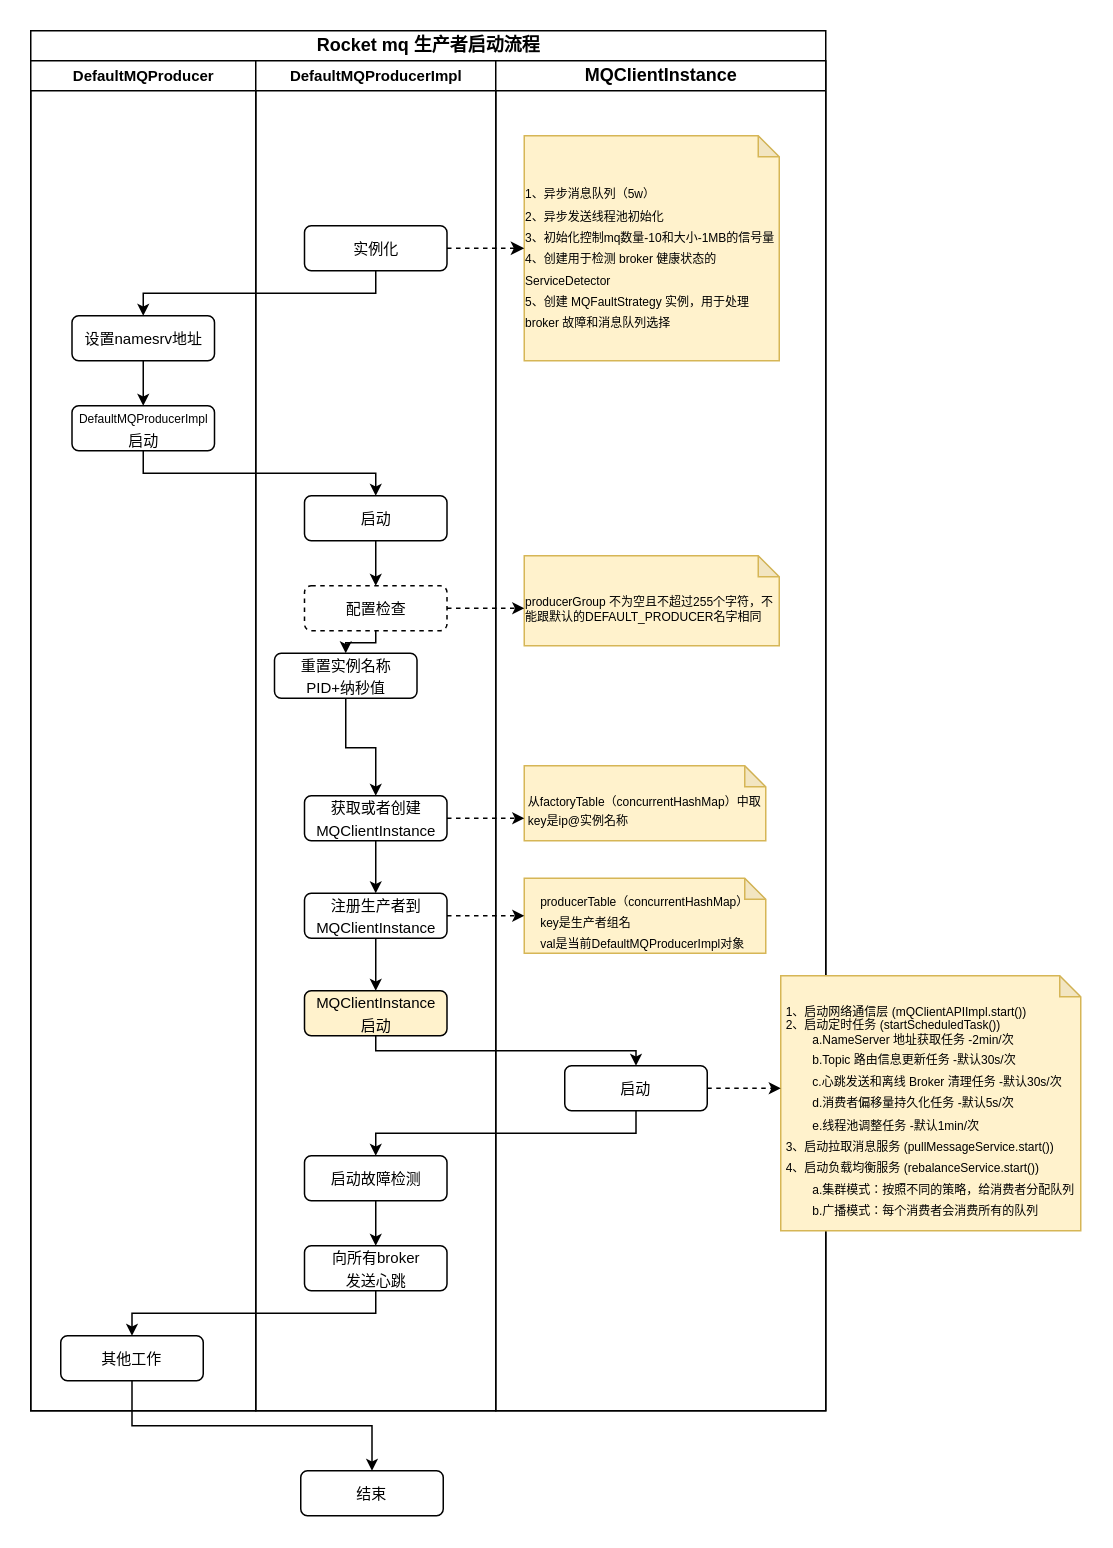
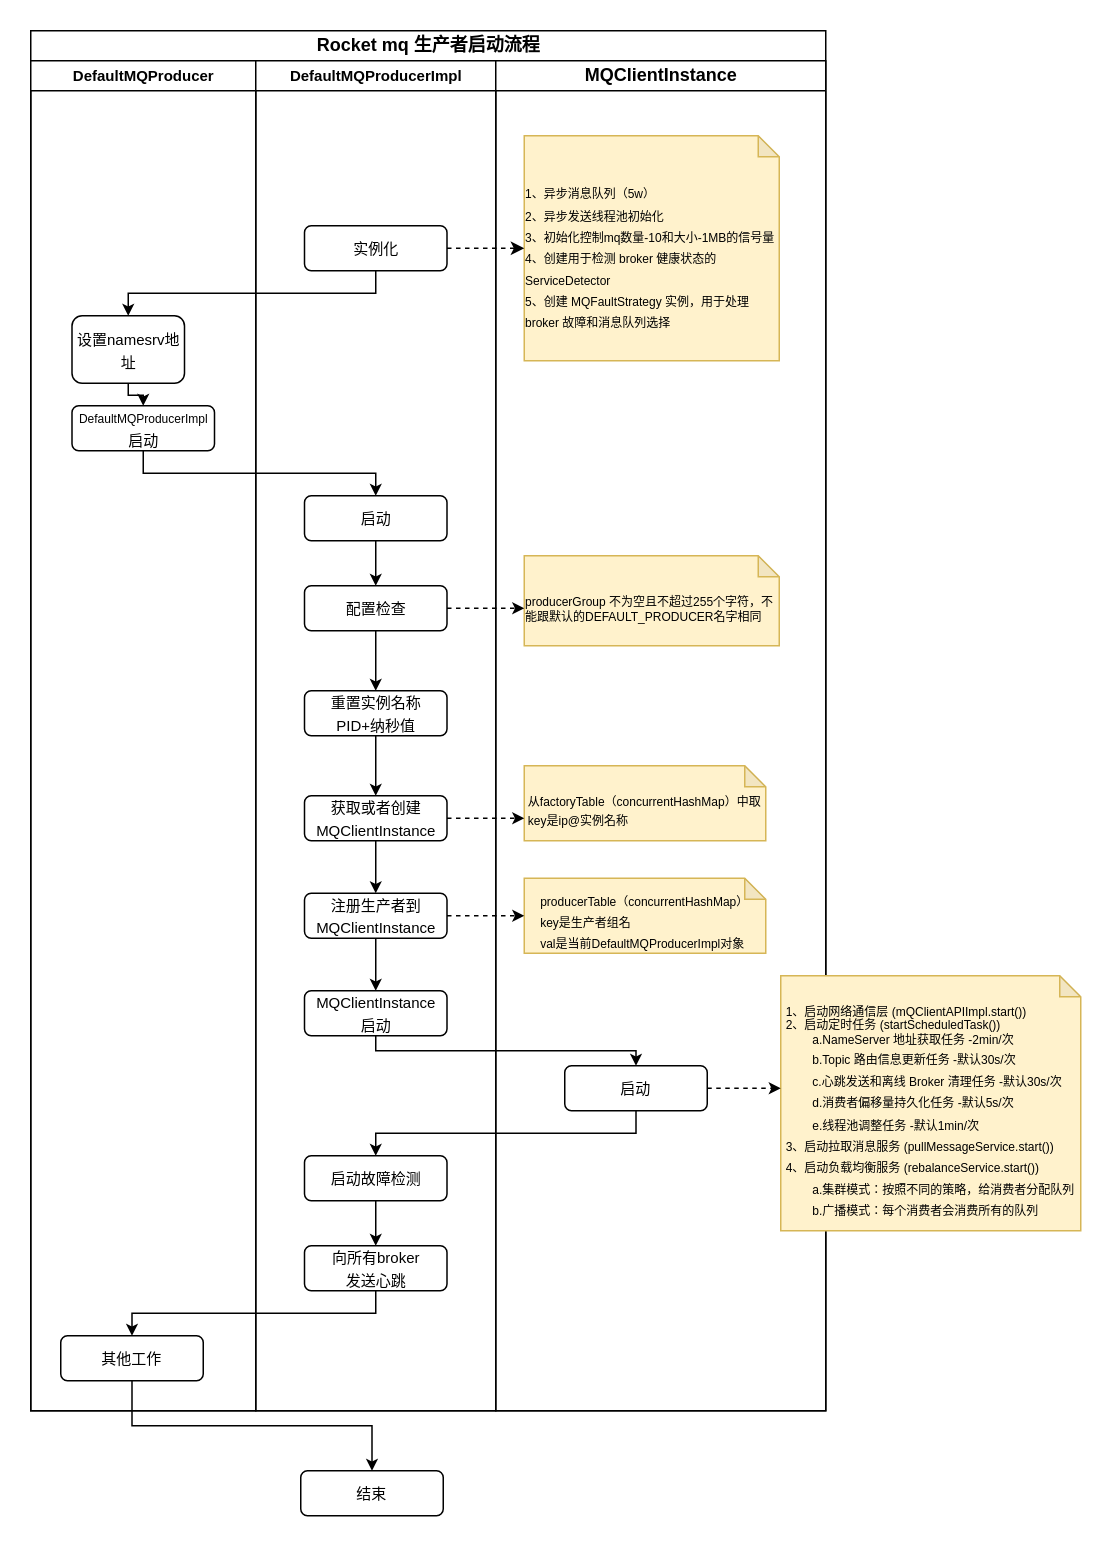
node "设置namesrv地址": size 143x45 -> 113x68
node "配置检查": style dashed -> solid
node "重置实例名称 PID+纳秒值": moved (346, 676) -> (376, 713)
node "MQClientInstance 启动": fillcolor #fff2cc -> #ffffff
